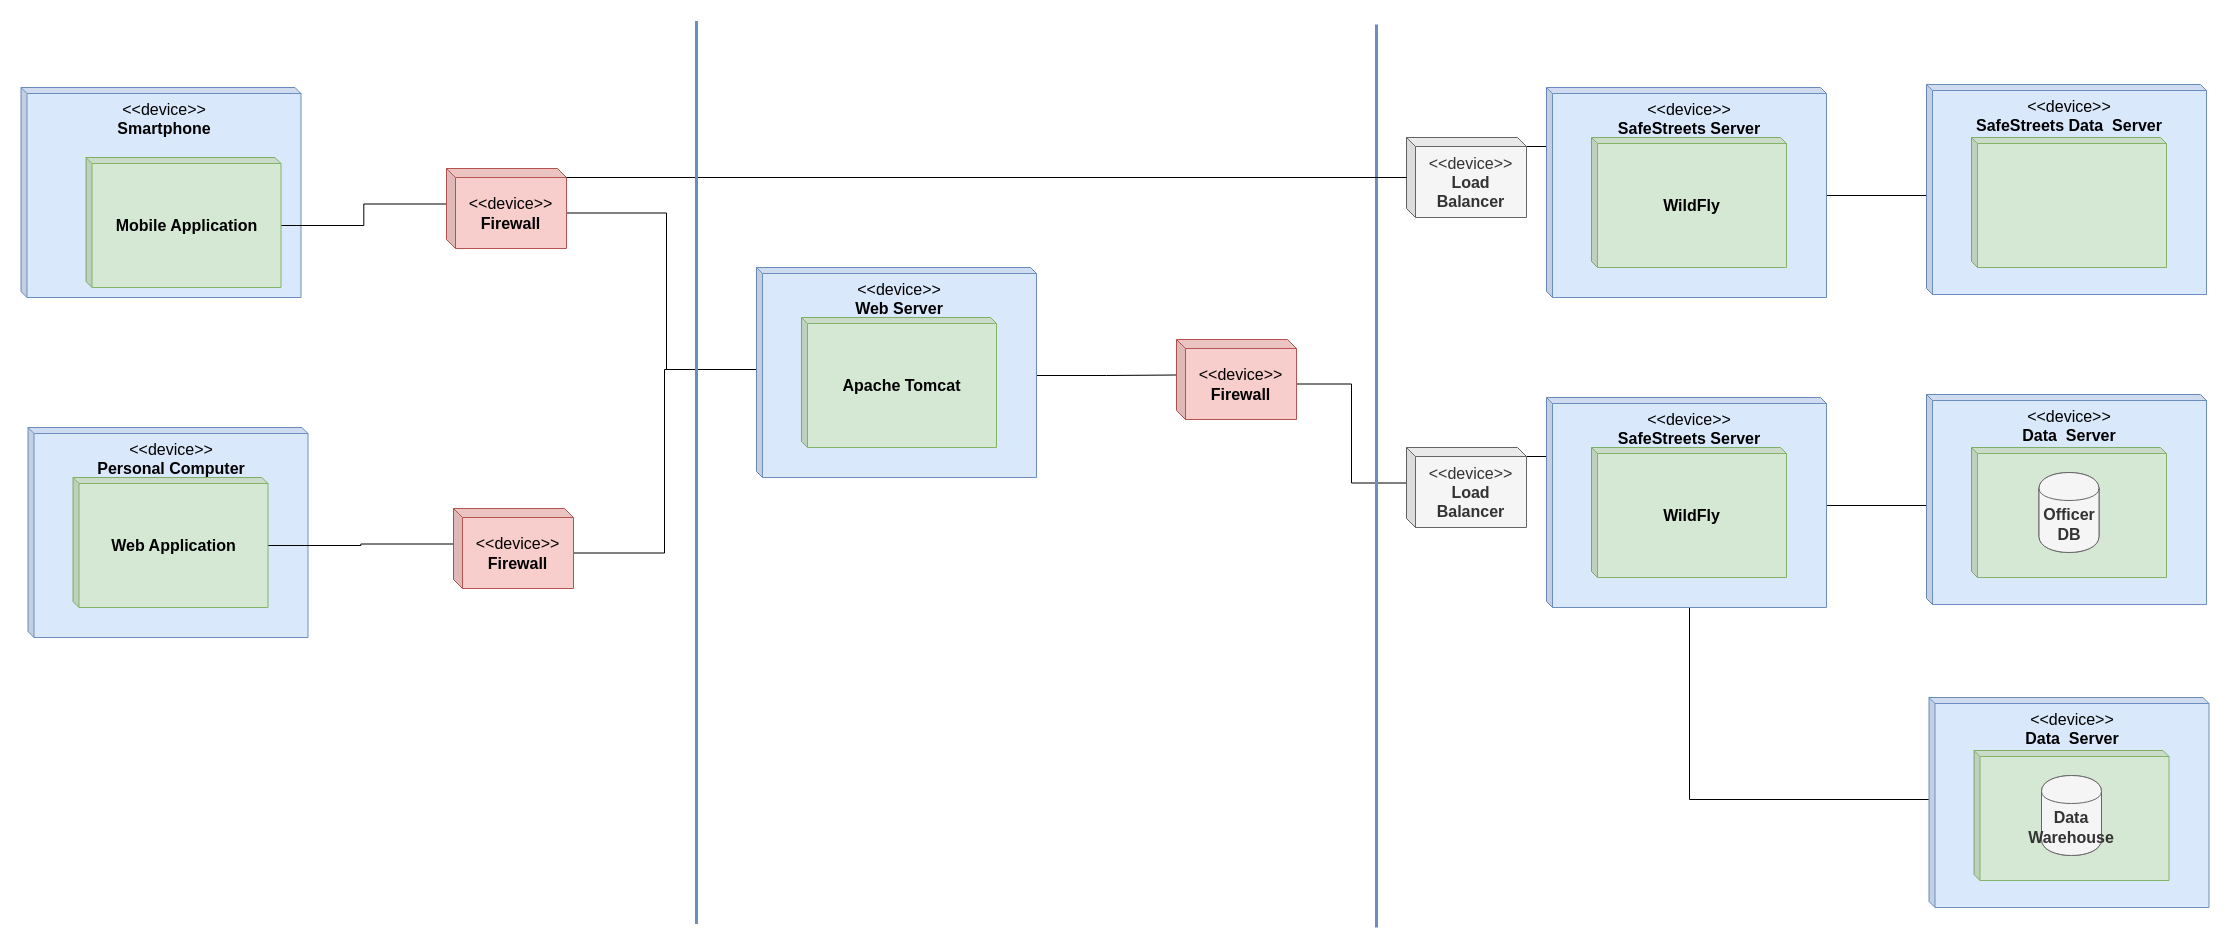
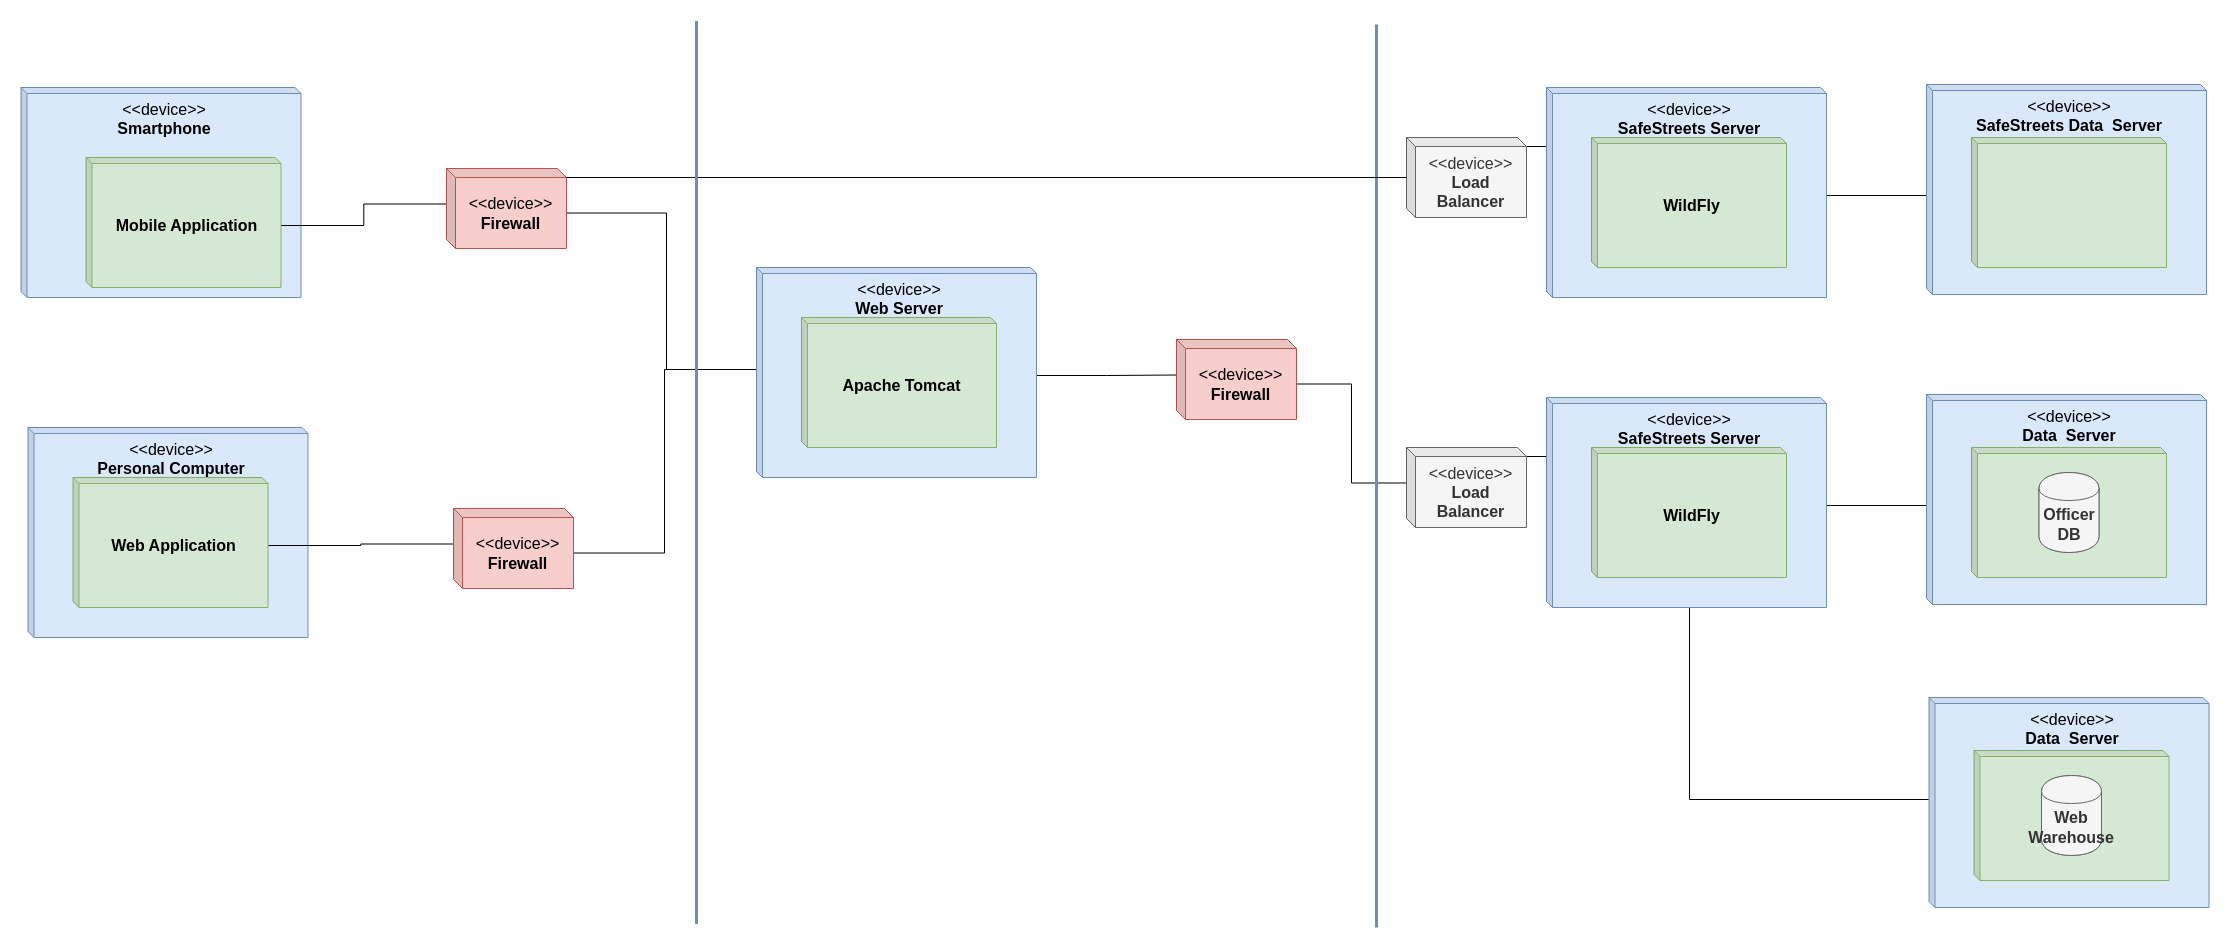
node "Data Warehouse": label "Data Warehouse" -> "Web Warehouse"
